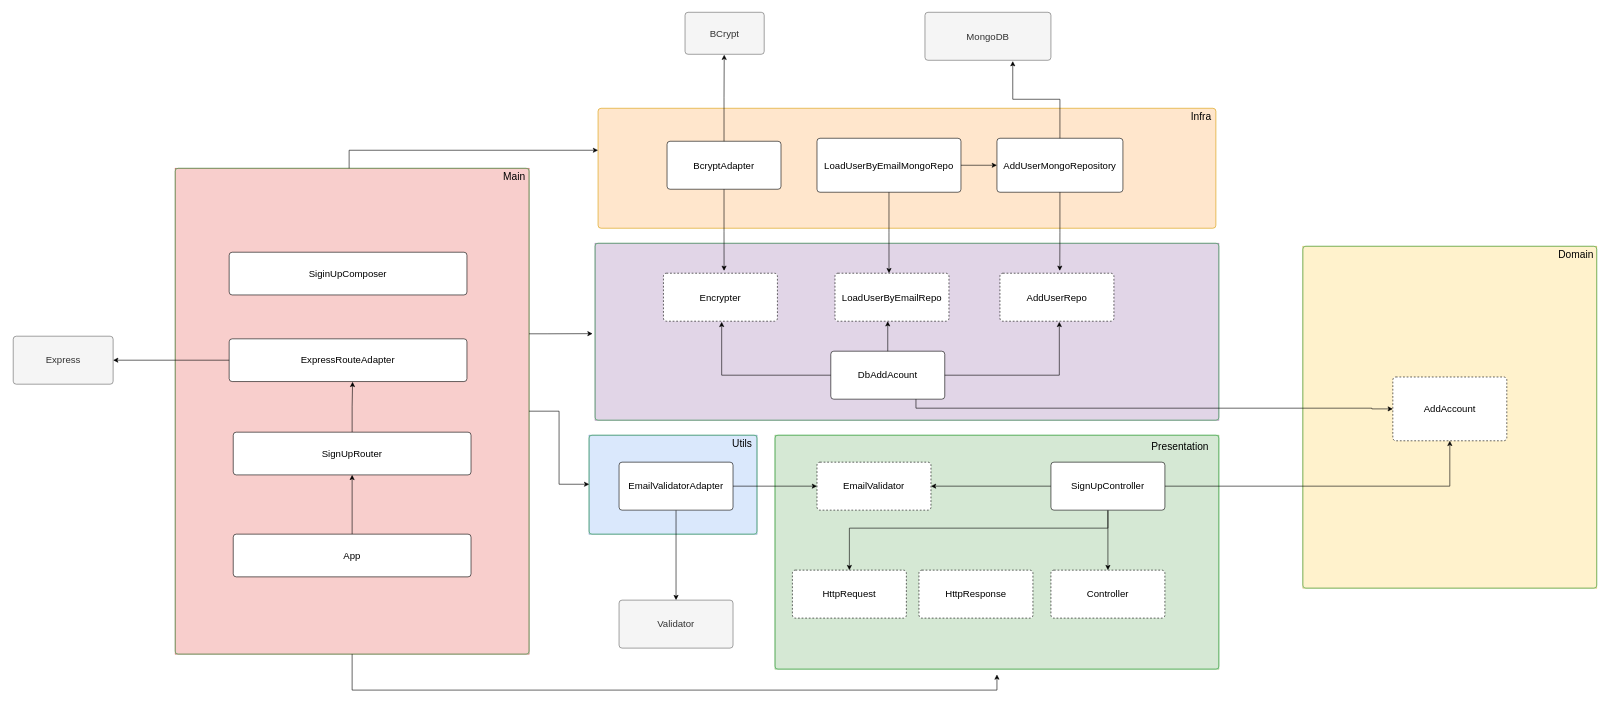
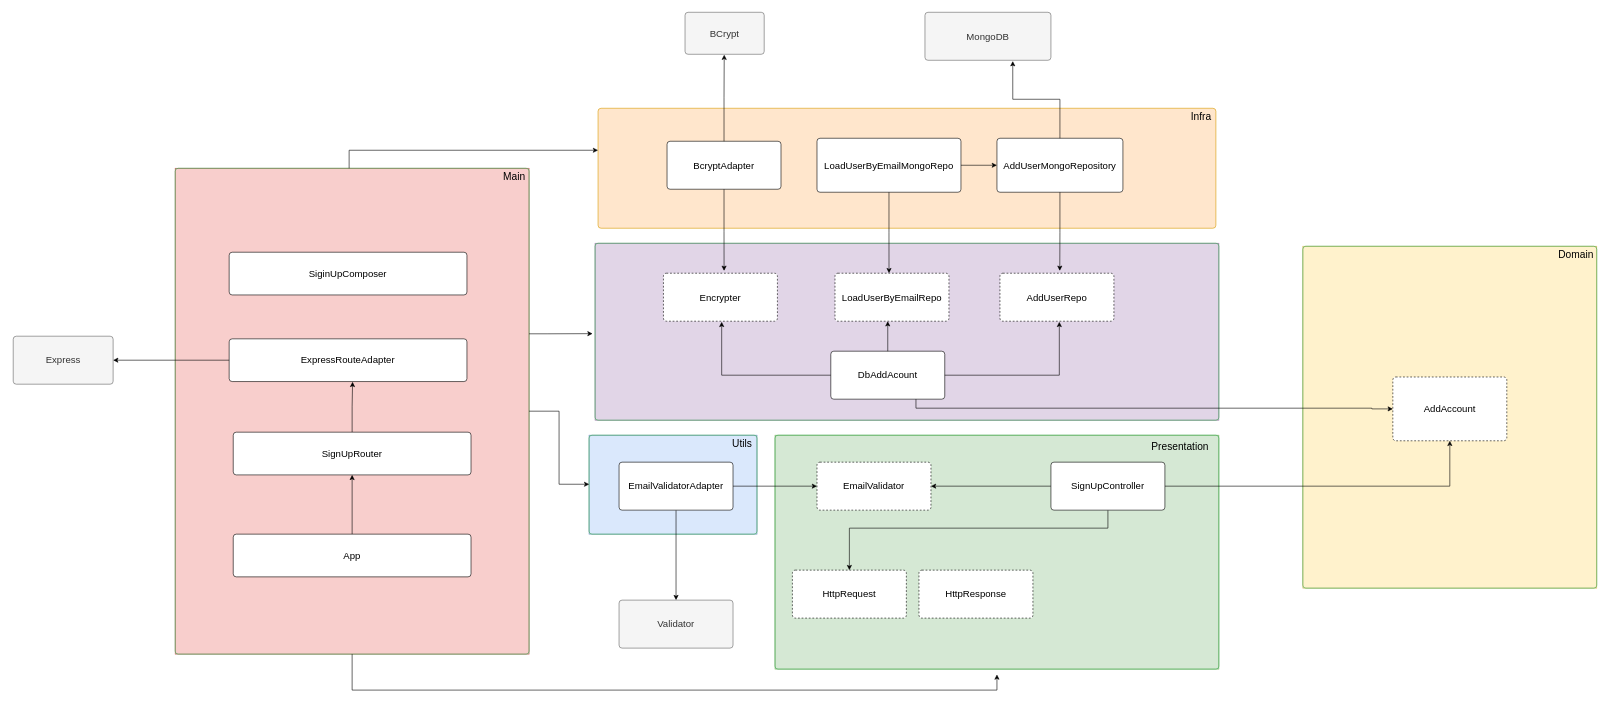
edge "SignUpController" -> "Controller": removed
node "Controller": removed
